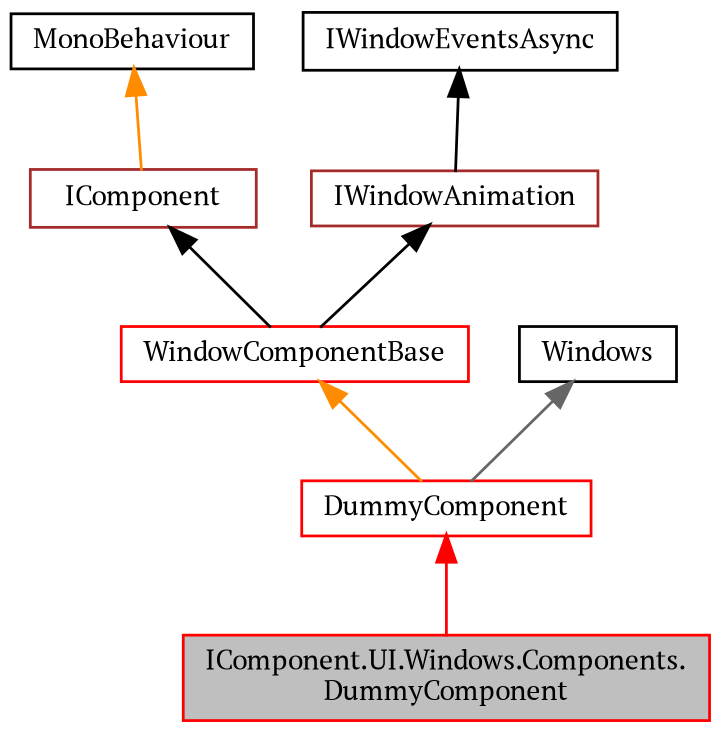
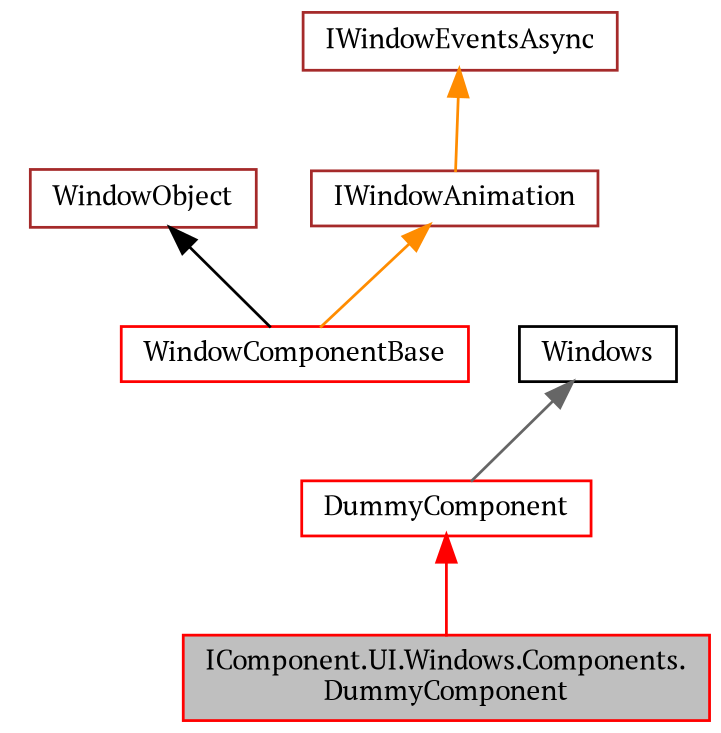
node "MonoBehaviour": removed
node "IWindowEventsAsync": color black -> brown
edge "IWindowAnimation" -> "IWindowEventsAsync": color black -> darkorange
node "IComponent": label "IComponent" -> "WindowObject"
edge "WindowComponentBase" -> "IWindowAnimation": color black -> darkorange
edge "DummyComponent" -> "WindowComponentBase": removed
